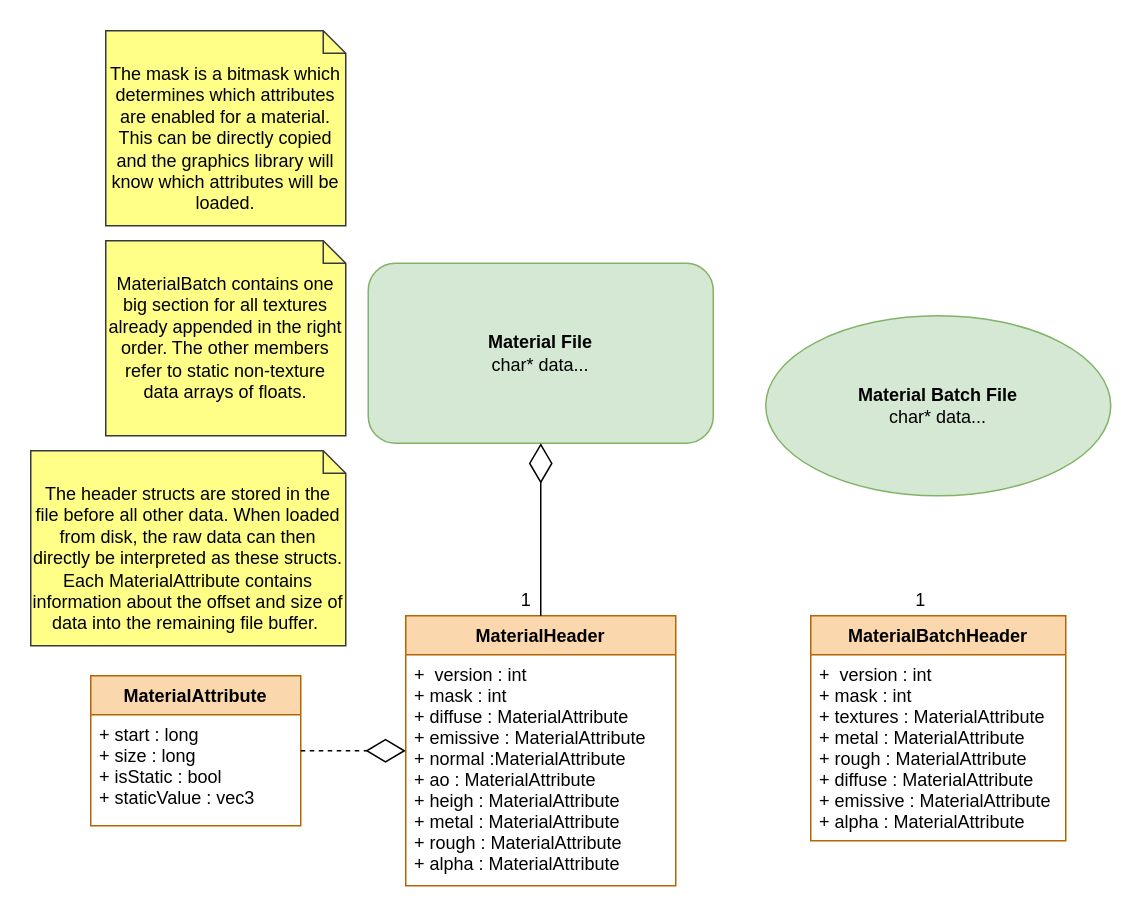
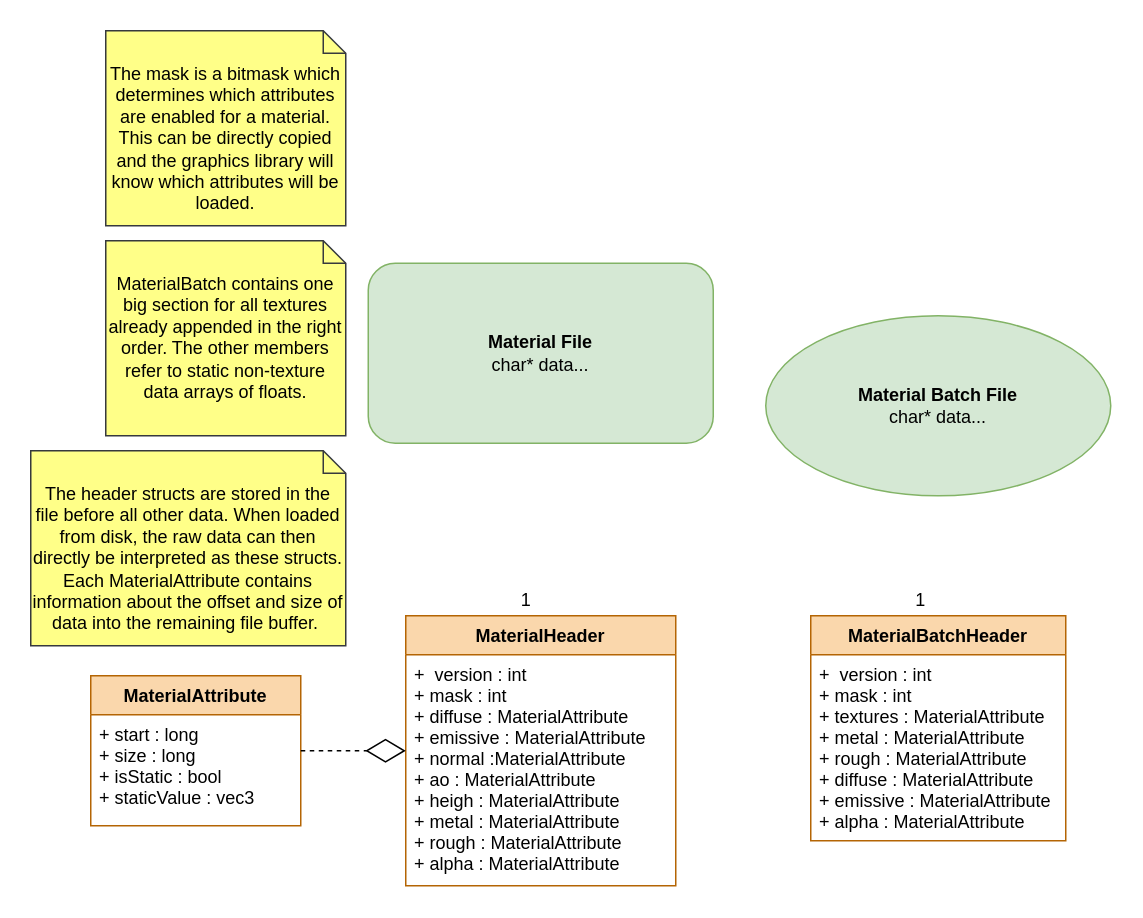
edge "MaterialHeader" -> "Material File char* data...": removed
